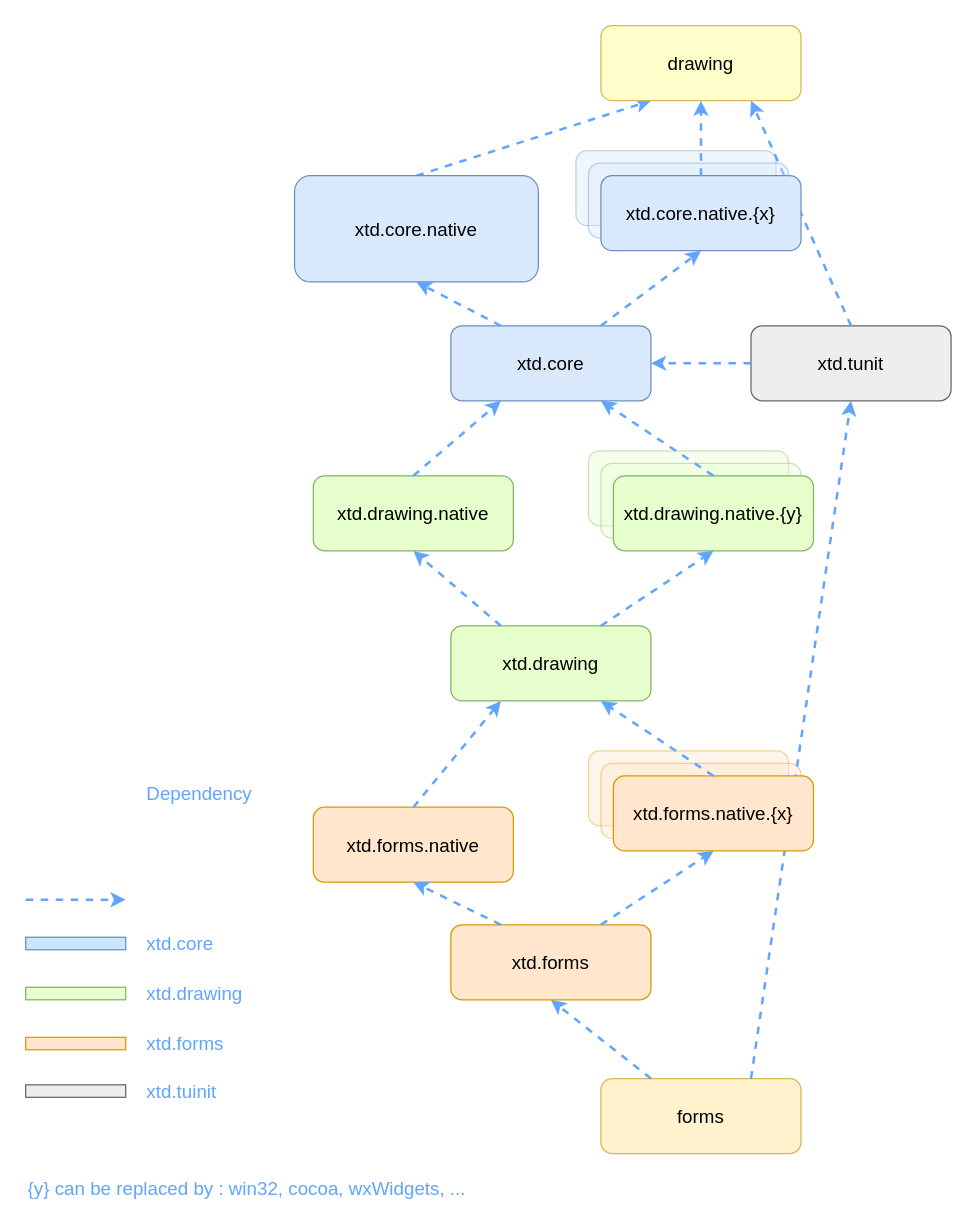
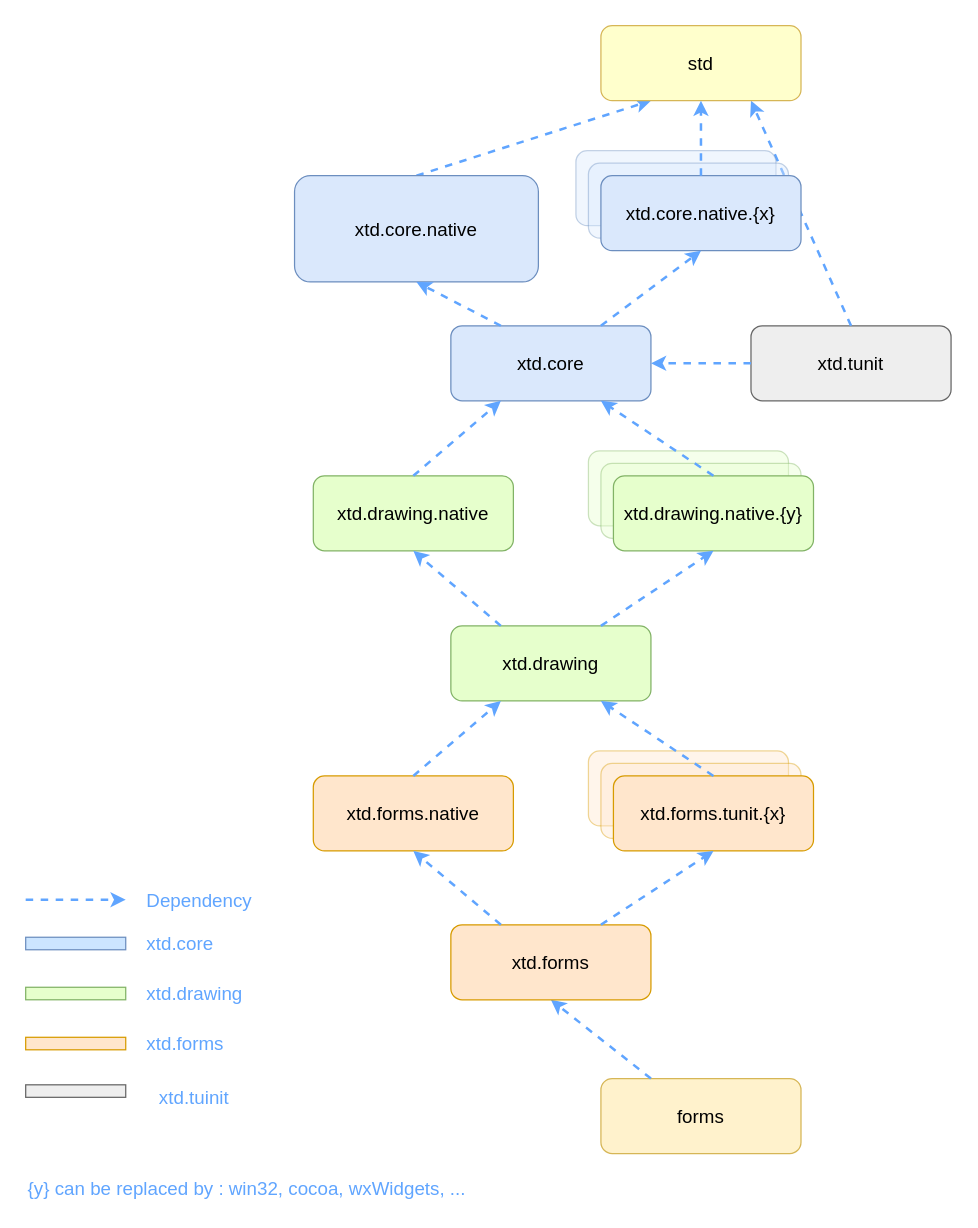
node "drawing": label "drawing" -> "std"
edge "forms" -> "xtd.tunit": removed
node "Dependency": moved (219, 793) -> (219, 899)
node "xtd.forms.native.{x}": label "xtd.forms.native.{x}" -> "xtd.forms.tunit.{x}"
node "xtd.forms.native": moved (413, 844) -> (413, 813)
node "xtd.tuinit": moved (219, 1091) -> (232, 1097)
